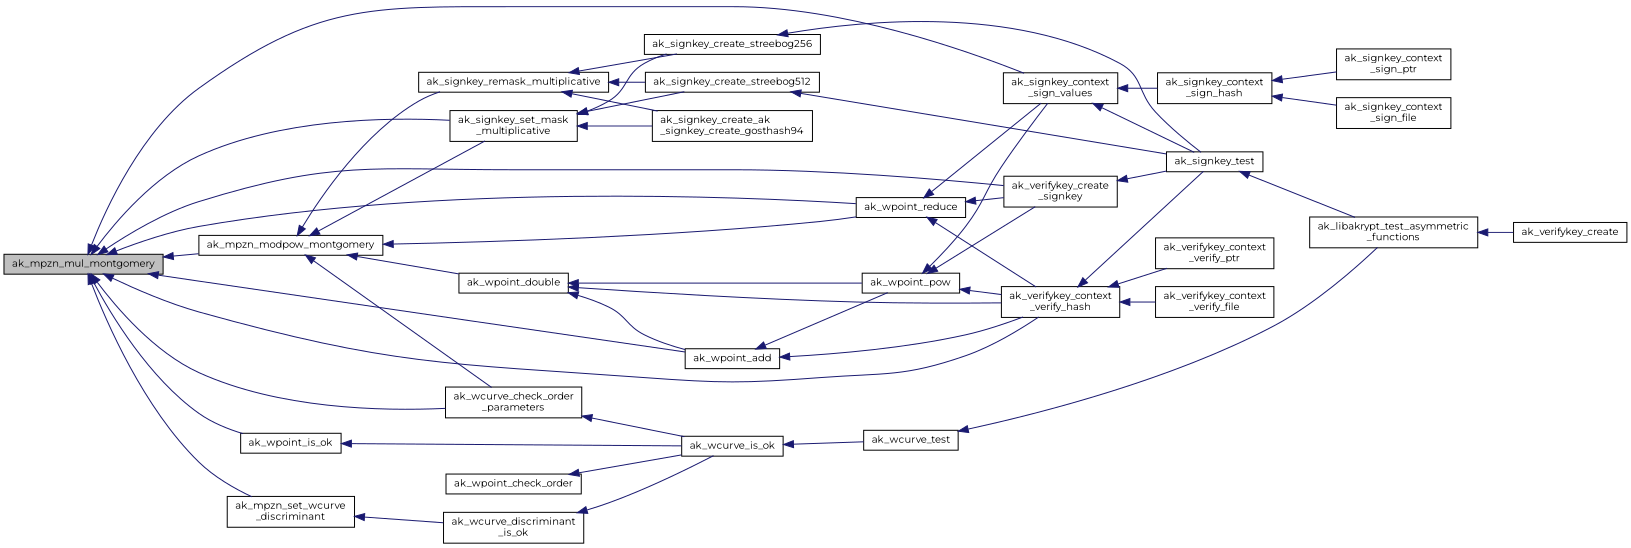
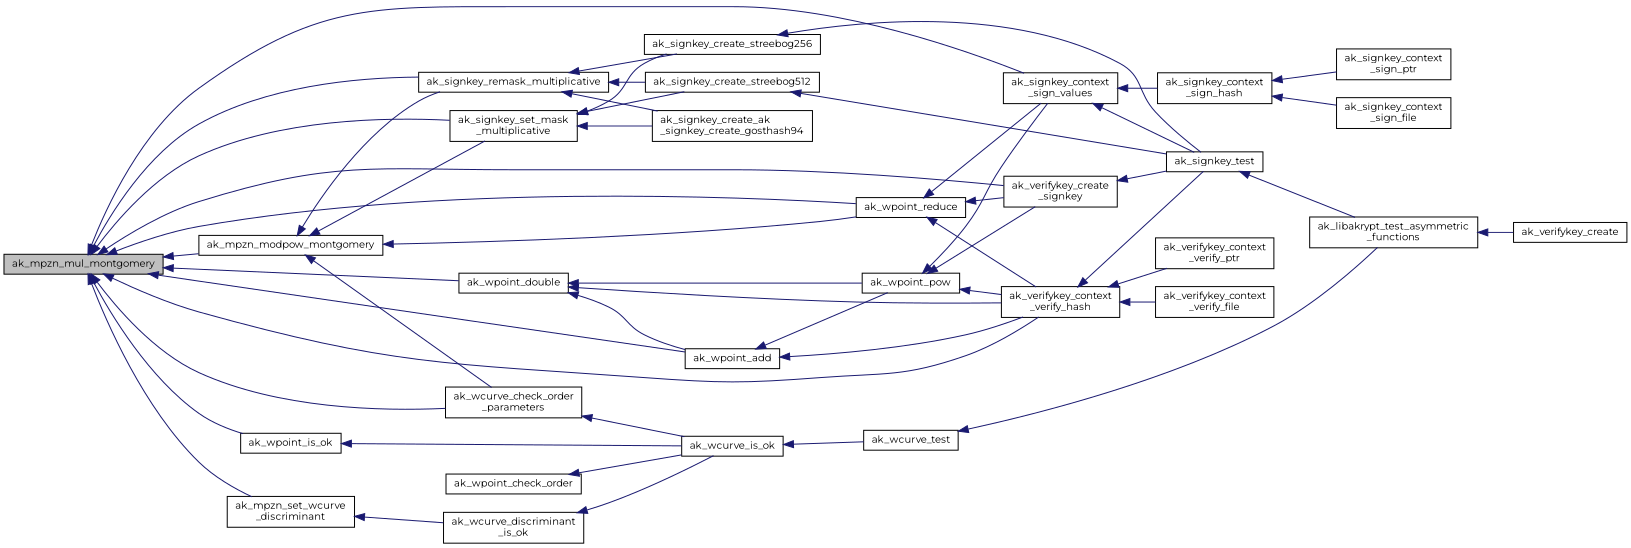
edge "ak_signkey_remask_multiplicative" -> "ak_mpzn_mul_montgomery": added
edge "ak_wpoint_double" -> "ak_mpzn_modpow_montgomery": now "ak_wpoint_double" -> "ak_mpzn_mul_montgomery"
